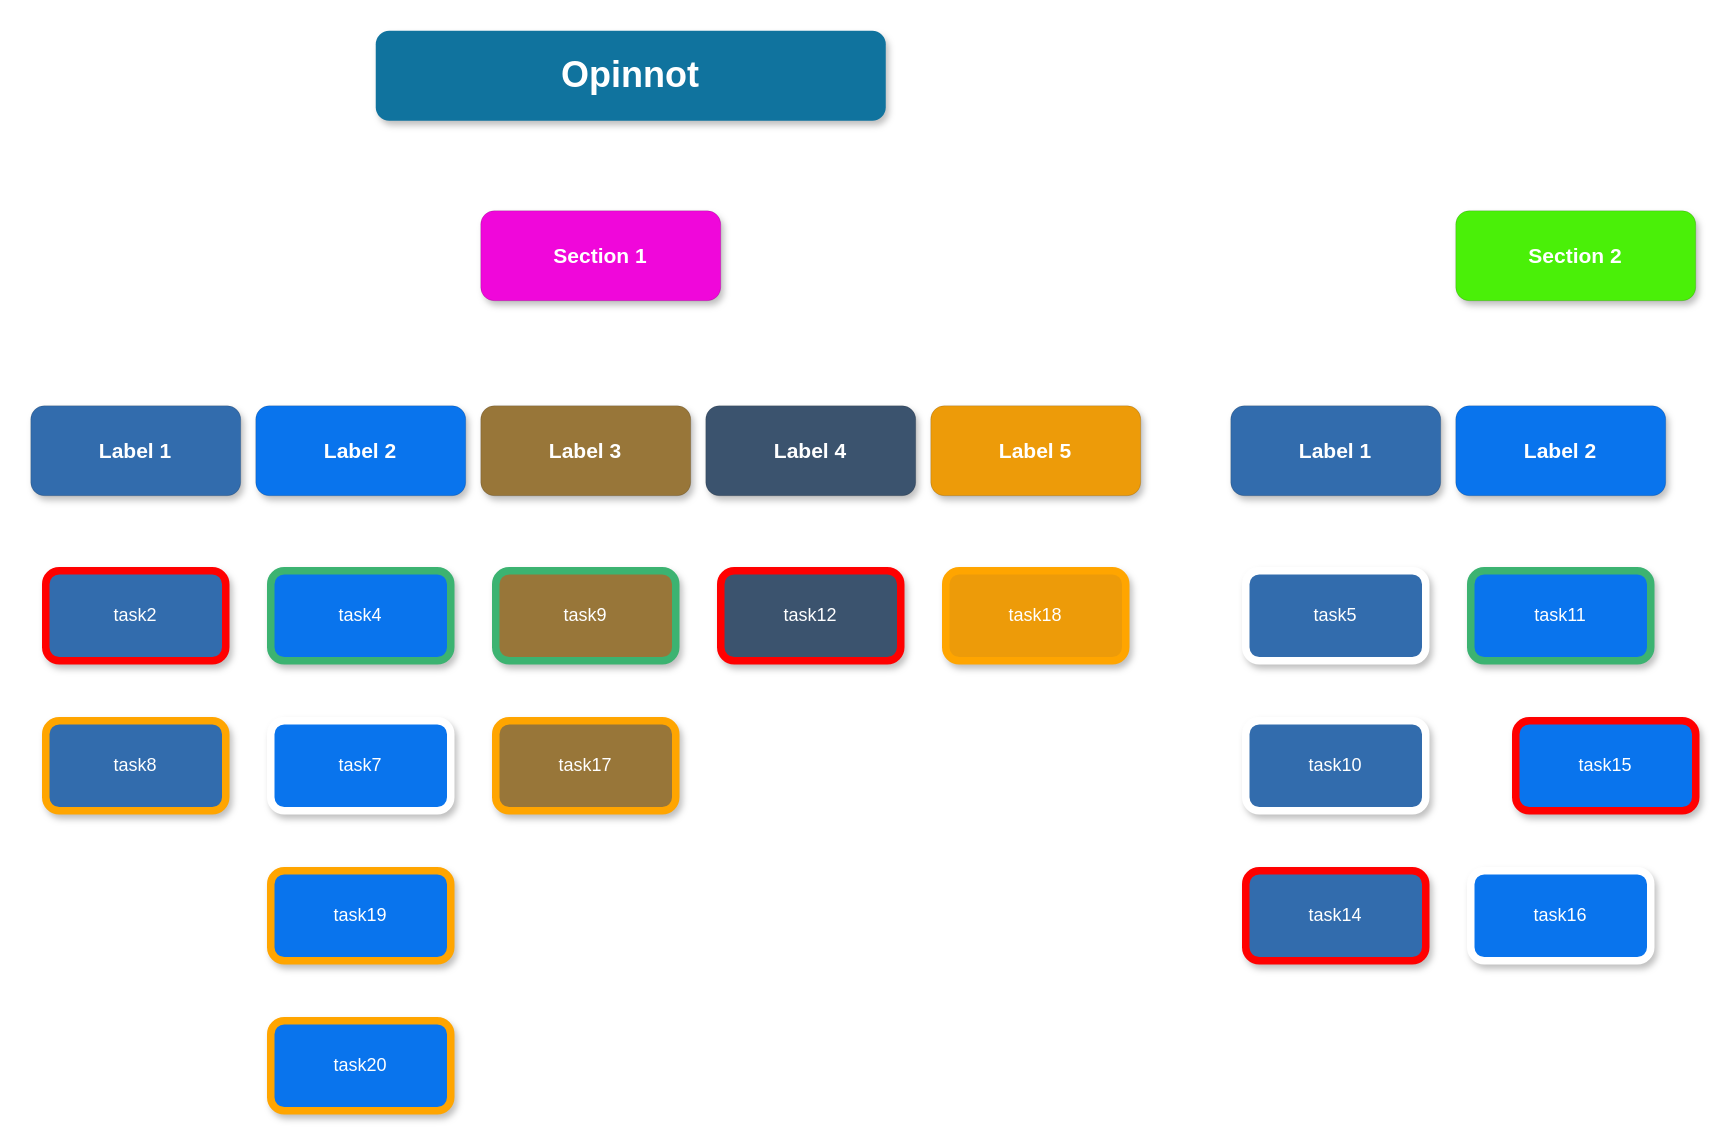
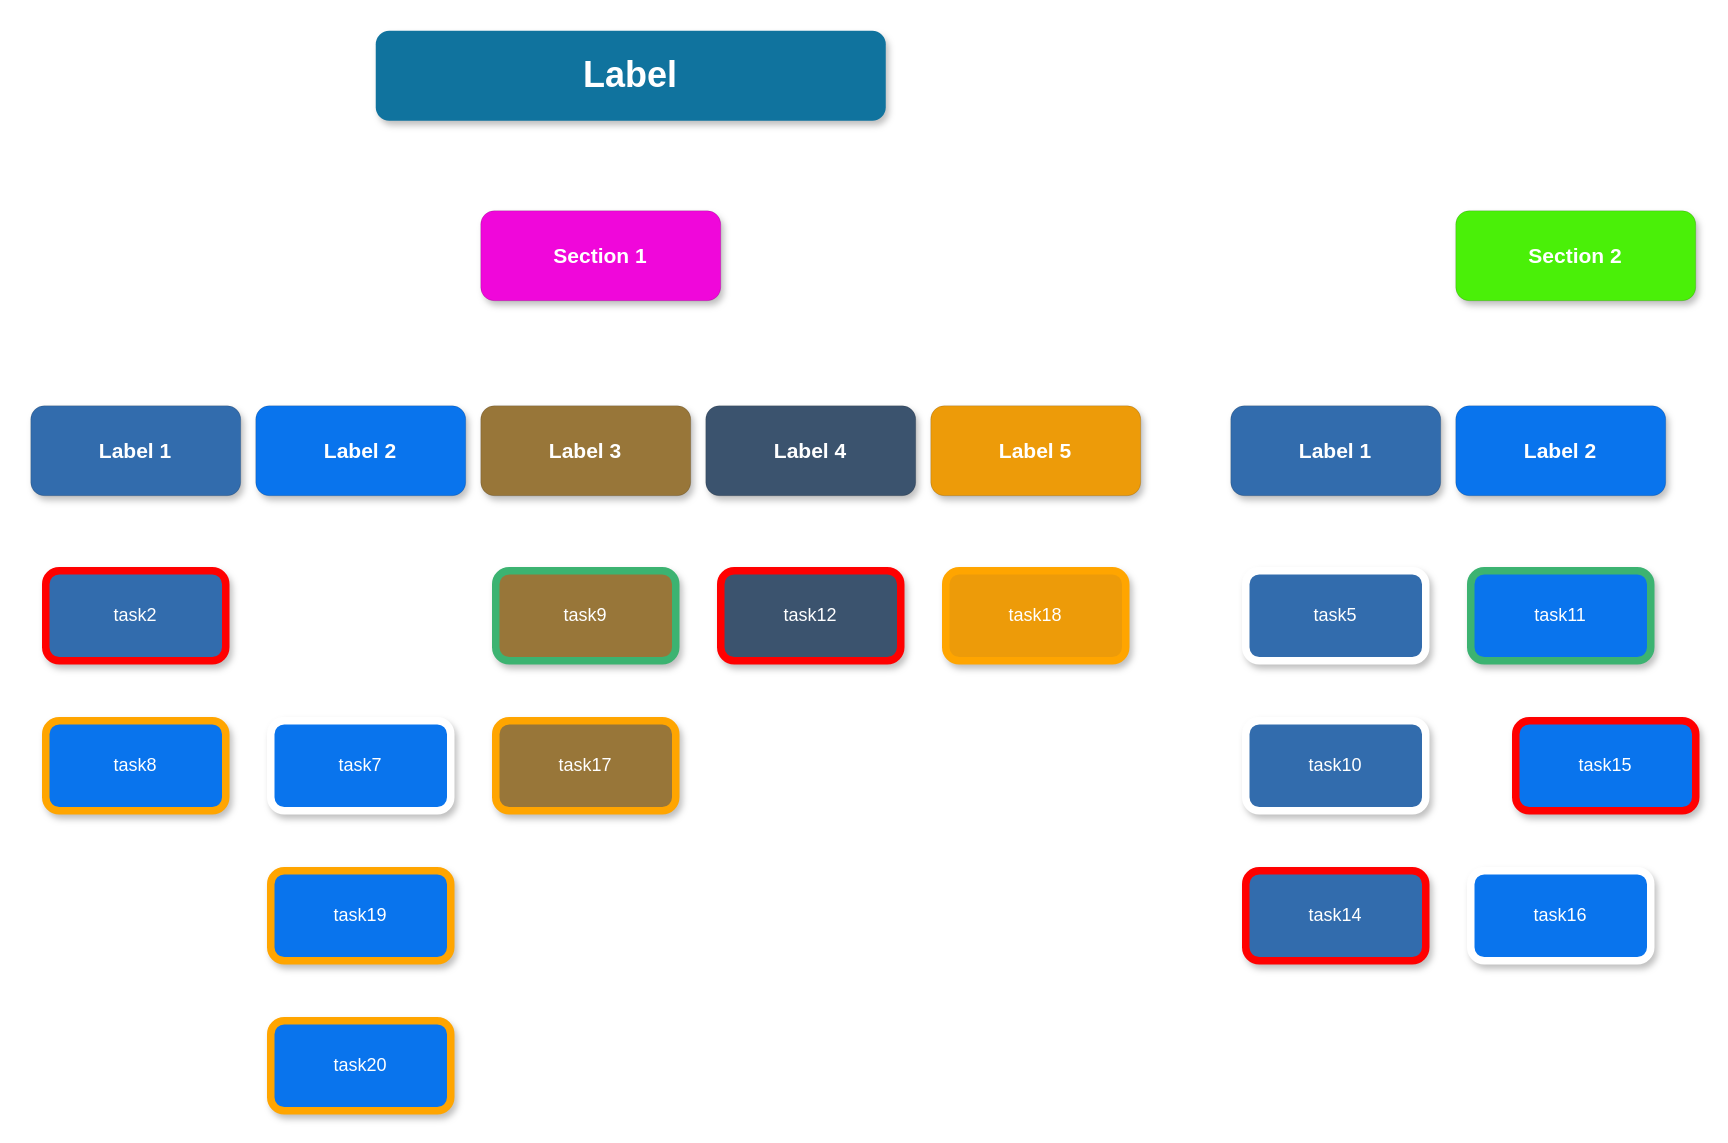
node "Opinnot": label "Opinnot" -> "Label"
node "task4": removed
node "task8": fillcolor #326cad -> #0974ed
